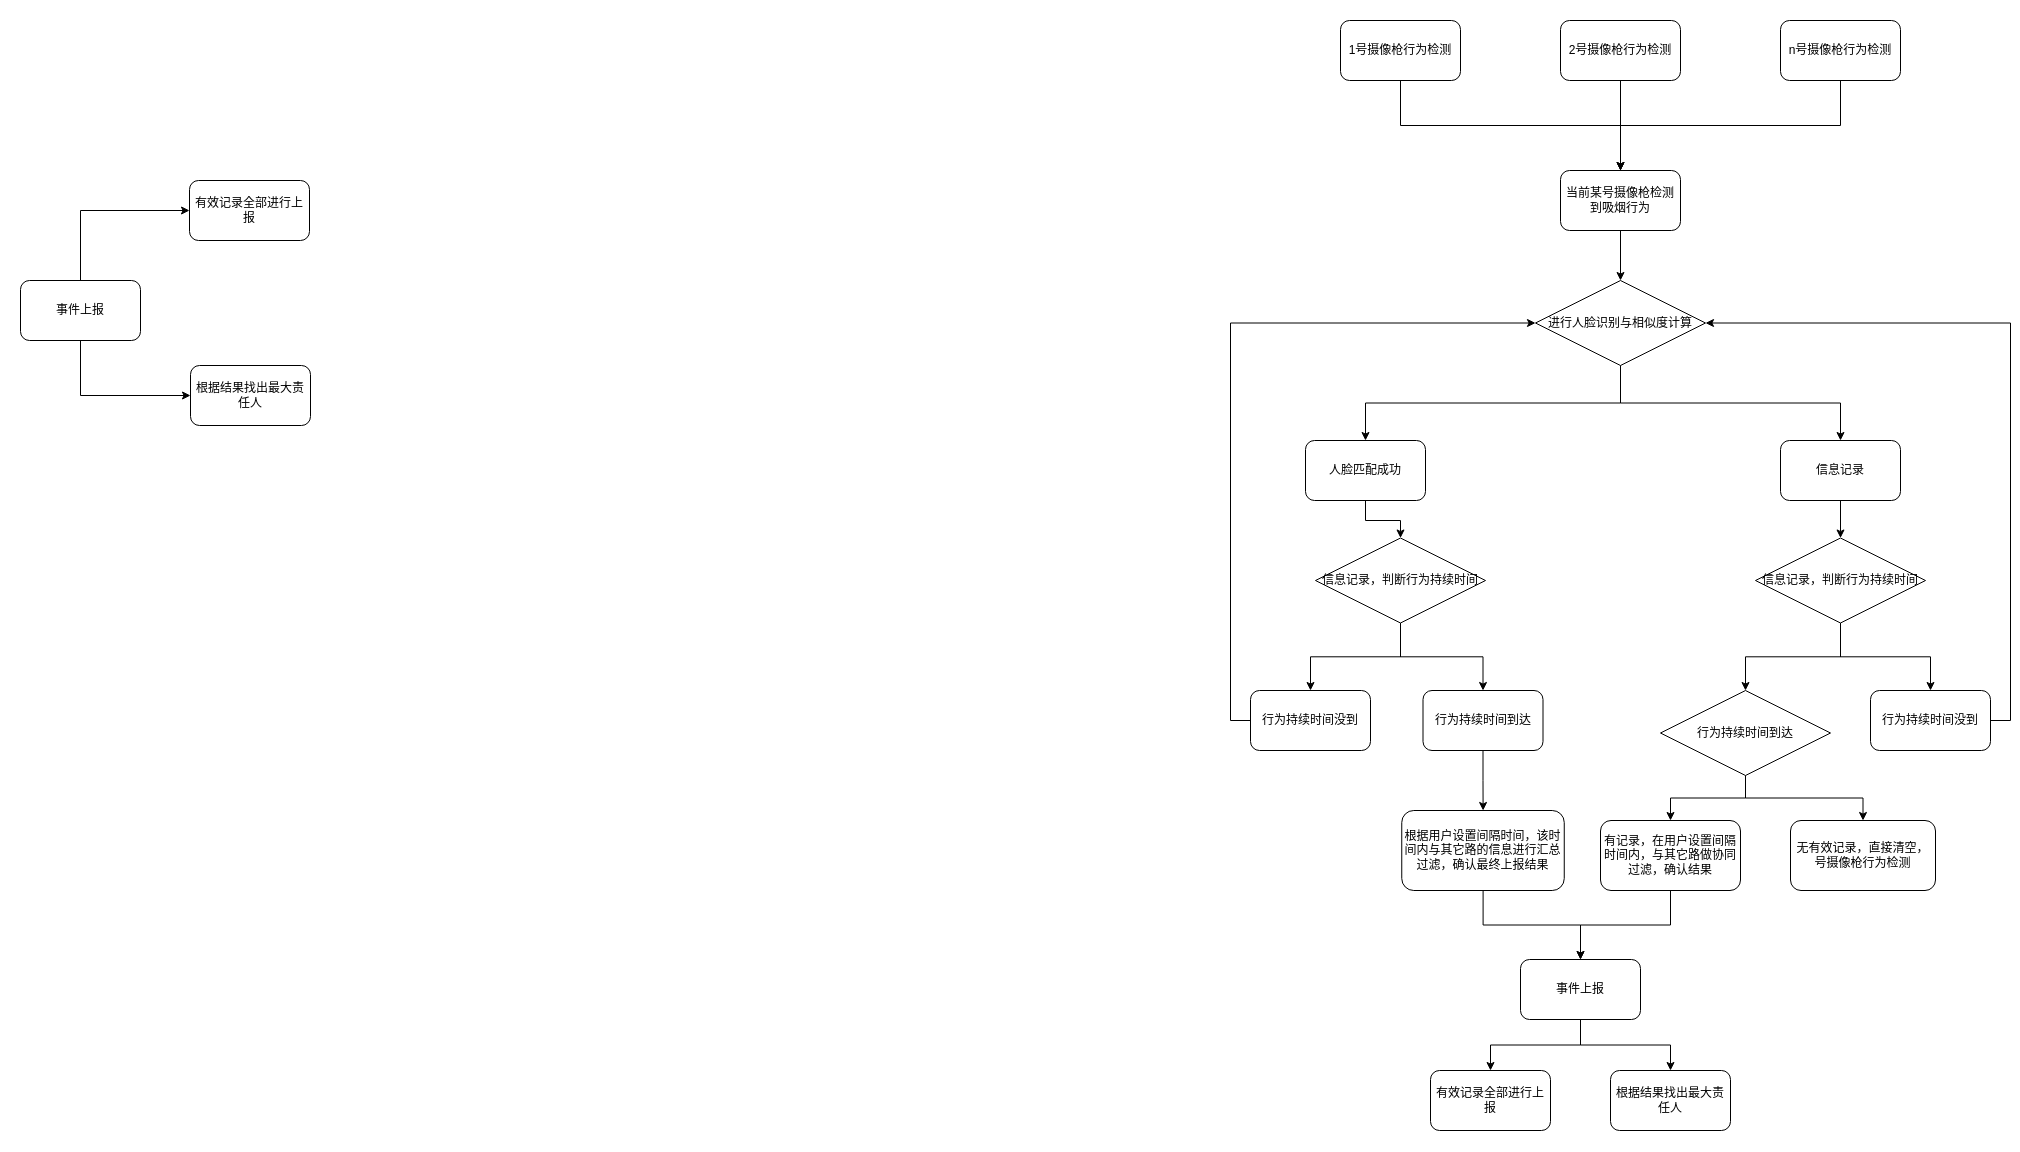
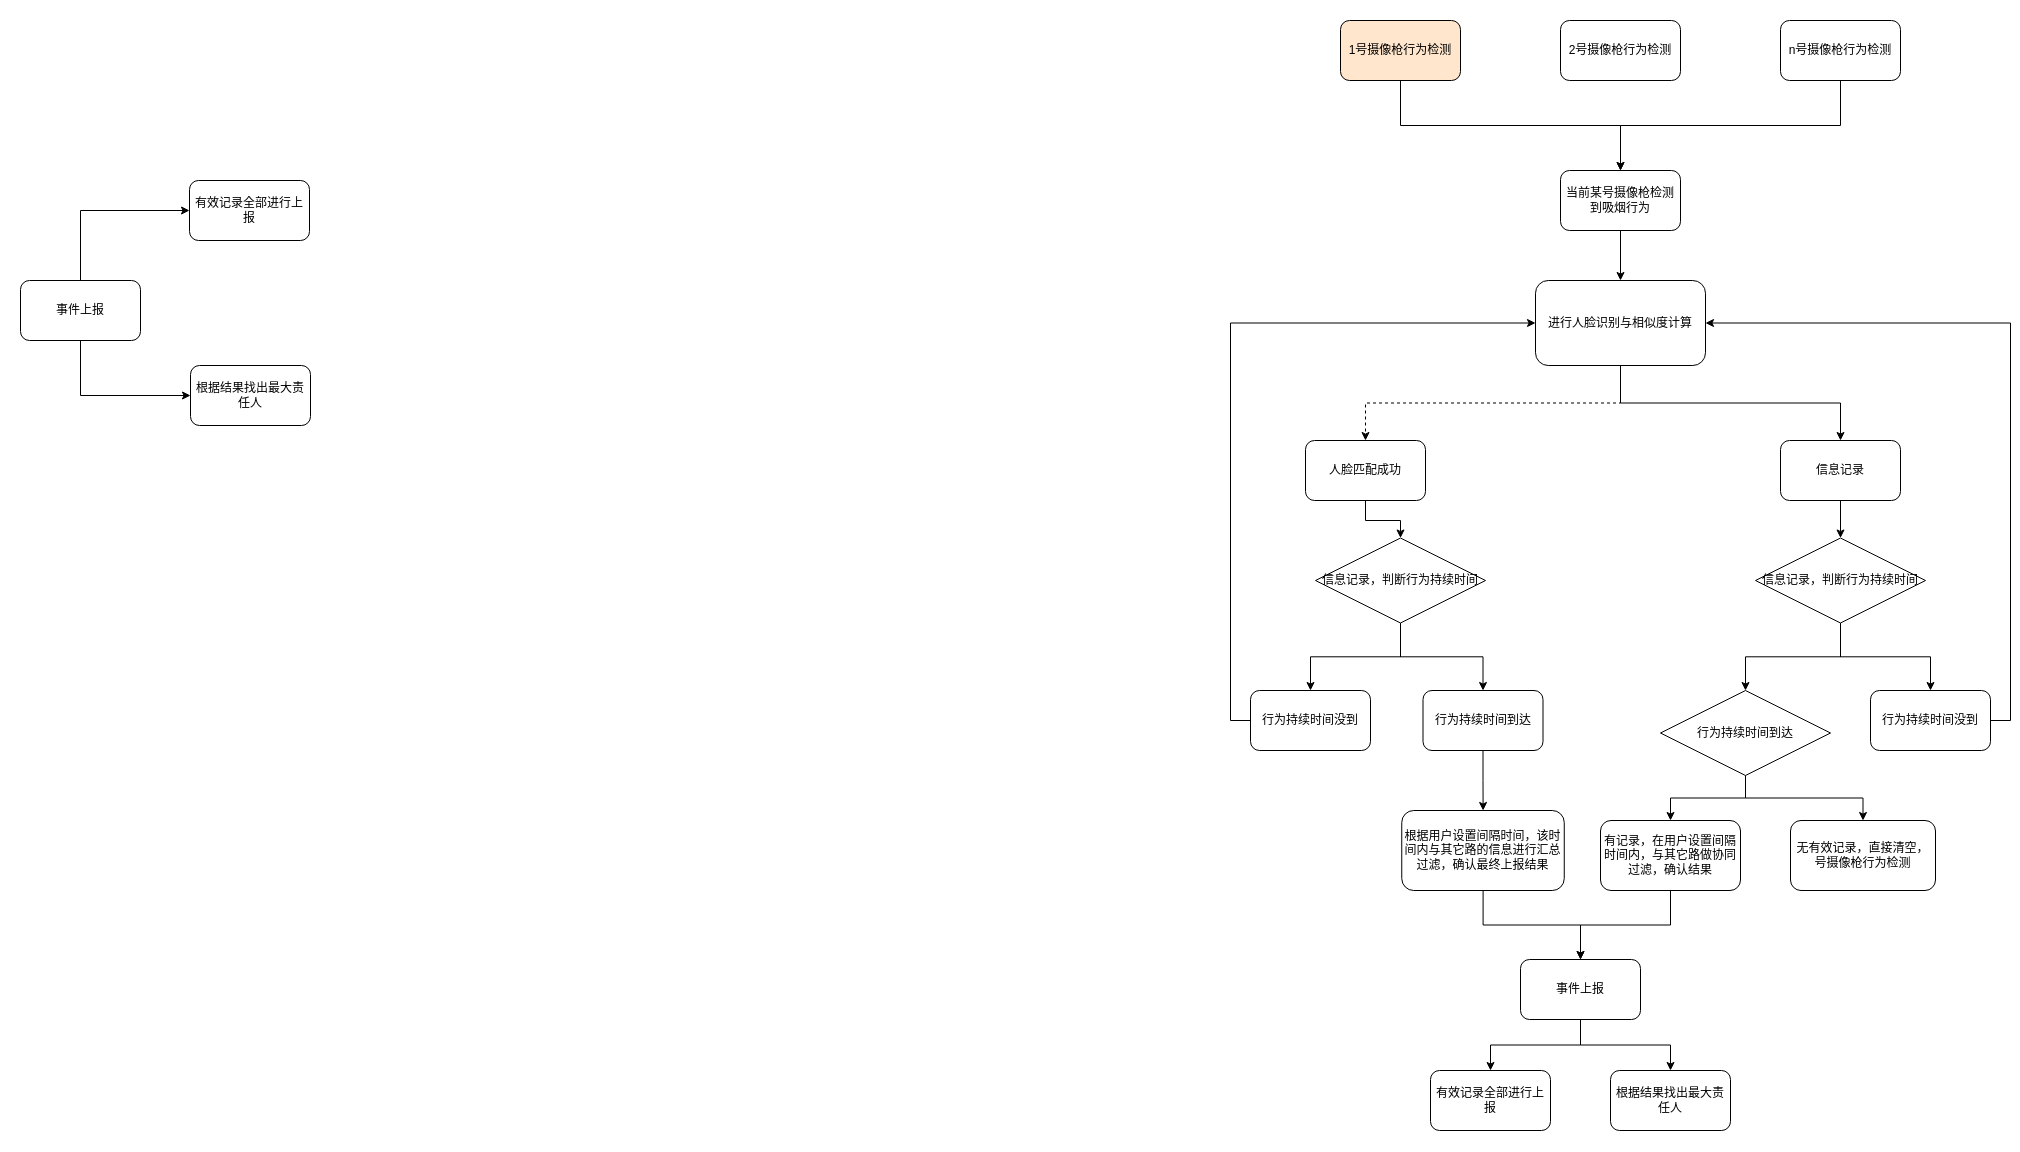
node "1号摄像枪行为检测": fillcolor #ffffff -> #ffe6cc
edge "2号摄像枪行为检测" -> "当前某号摄像枪检测到吸烟行为": removed
node "进行人脸识别与相似度计算": shape diamond -> rounded rectangle
edge "进行人脸识别与相似度计算" -> "人脸匹配成功": style solid -> dashed
